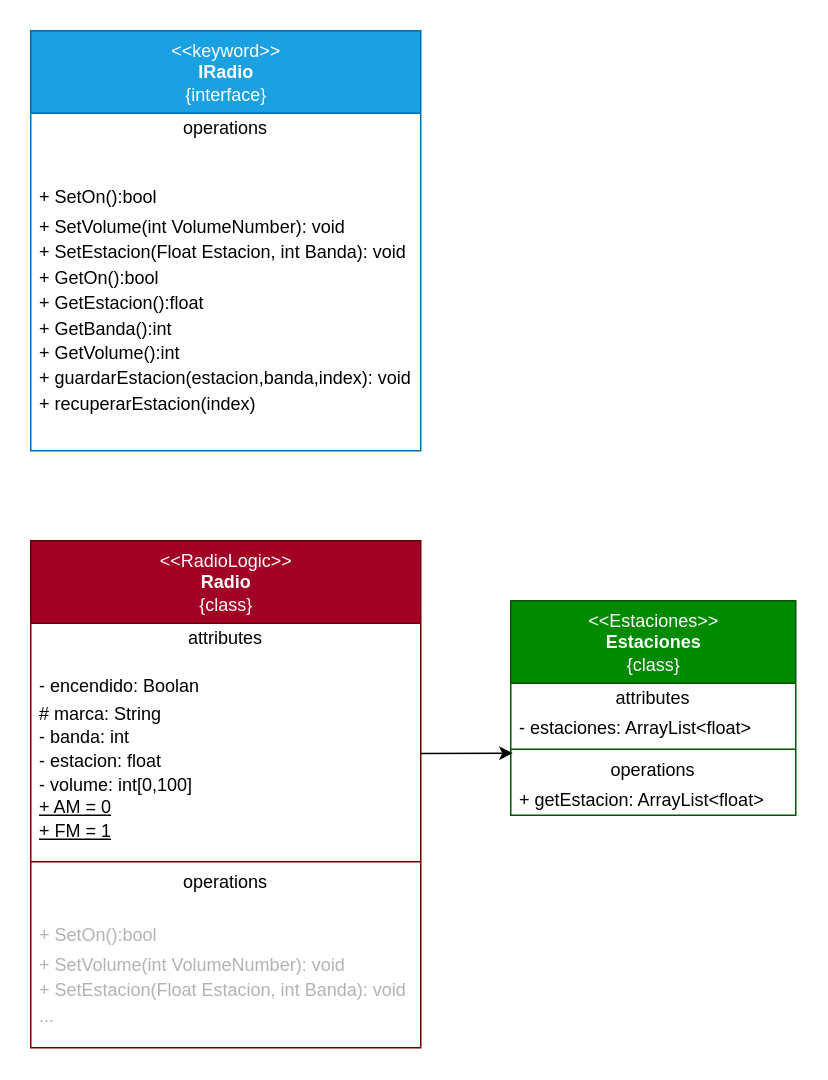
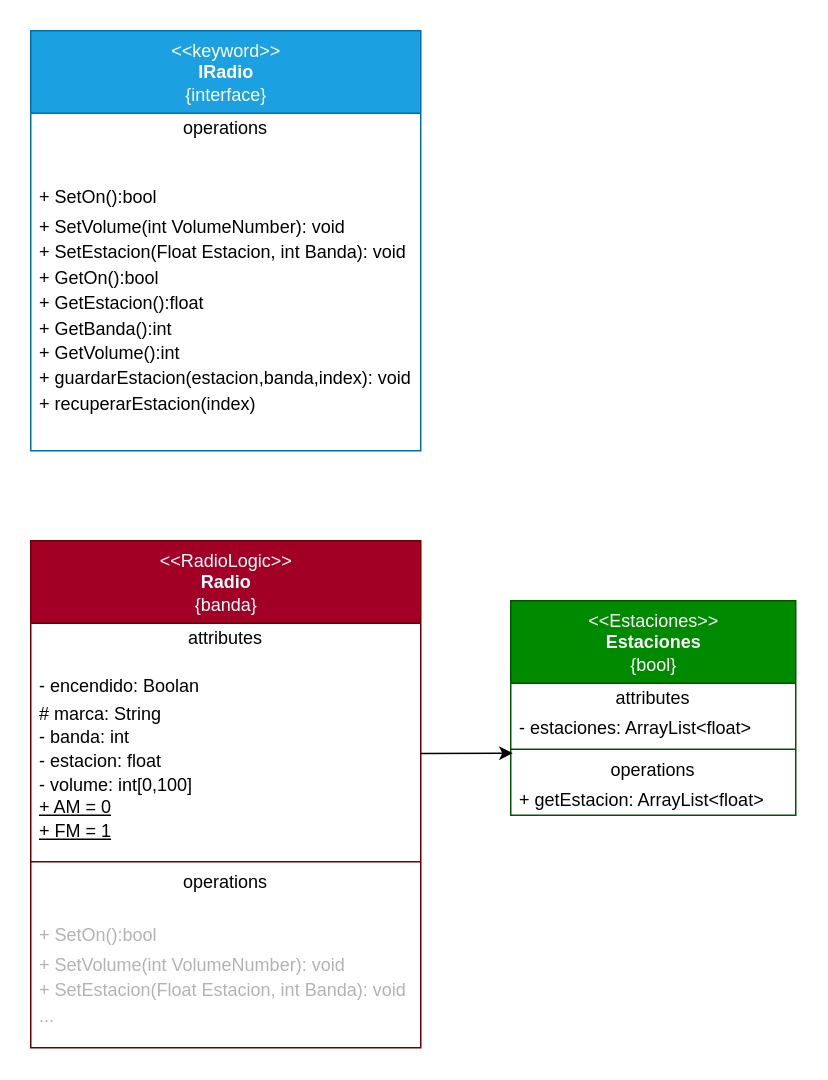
node "<<RadioLogic>> Radio {class}": label "<<RadioLogic>> Radio {class}" -> "<<RadioLogic>> Radio {banda}"
node "<<Estaciones>> Estaciones {class}": label "<<Estaciones>> Estaciones {class}" -> "<<Estaciones>> Estaciones {bool}"
